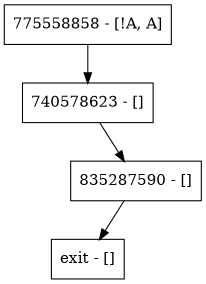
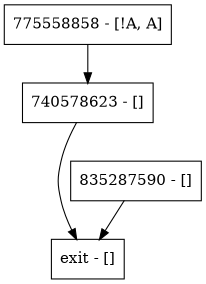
edge "740578623 - []" -> "835287590 - []": now "740578623 - []" -> "exit - []"
